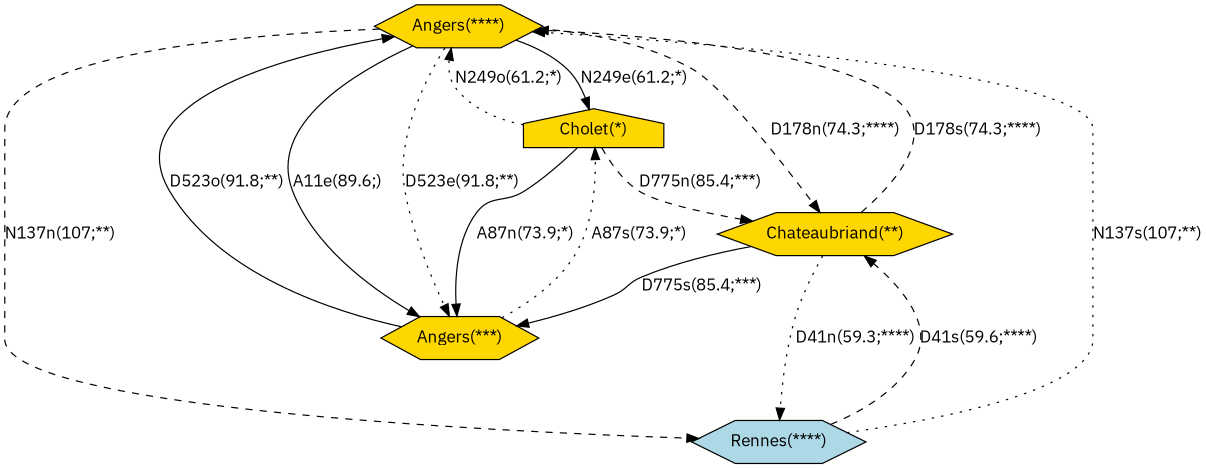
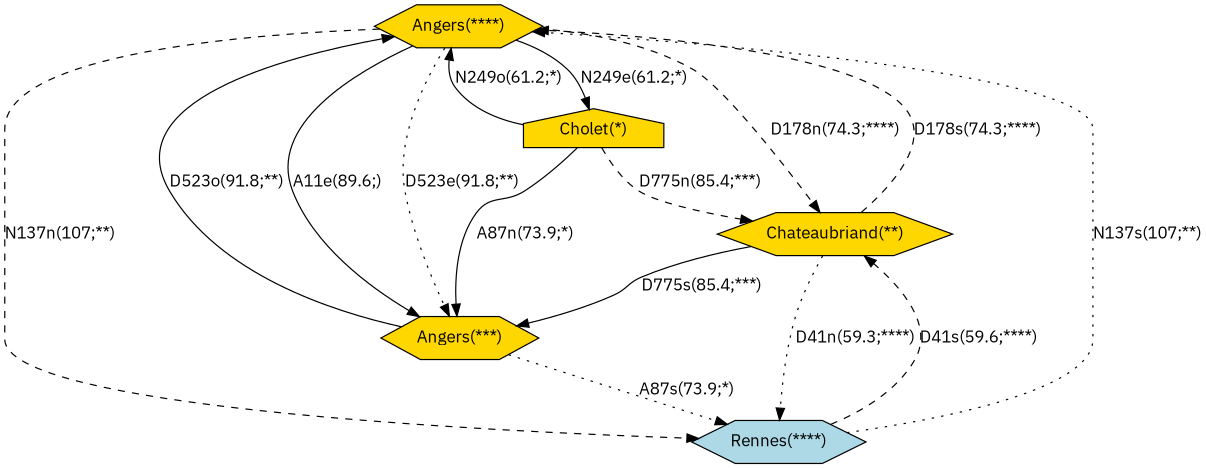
edge "Cholet(*)" -> "Angers(****)": style dotted -> solid
edge "Angers(***)" -> "Cholet(*)": now "Angers(***)" -> "Rennes(****)"
